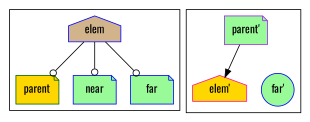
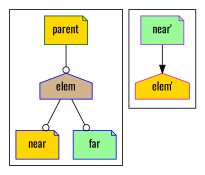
node "parent'": label "parent'" -> "near'"
edge "elem" -> "parent": reversed
node "near": fillcolor palegreen -> gold
node "far'": removed
